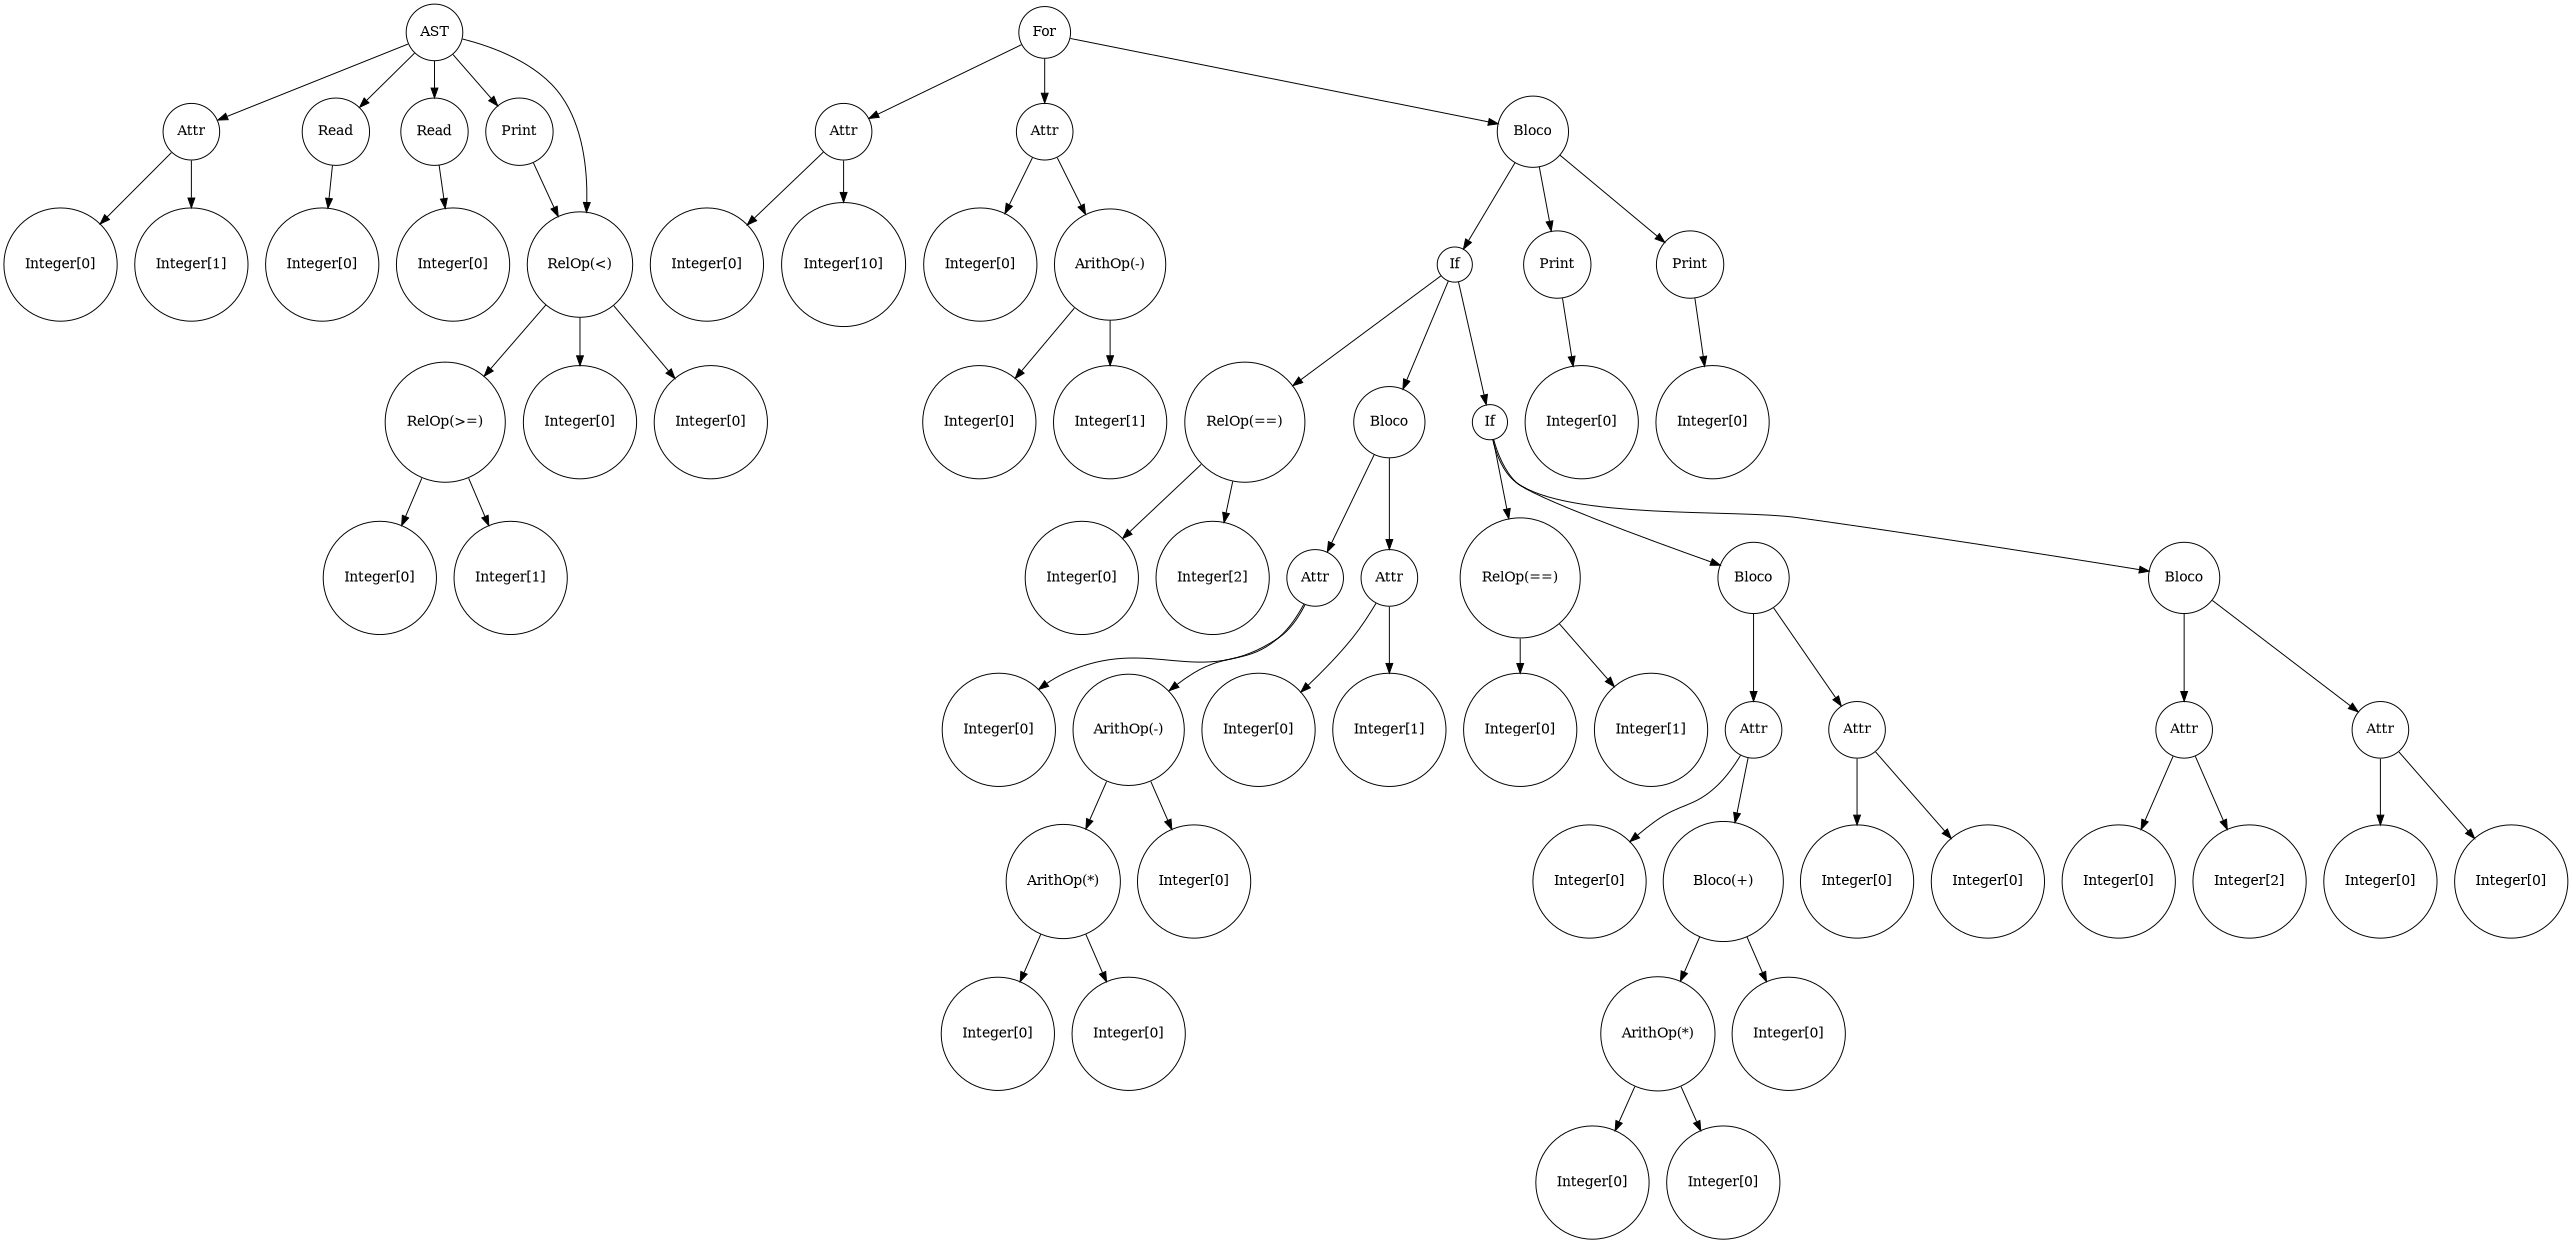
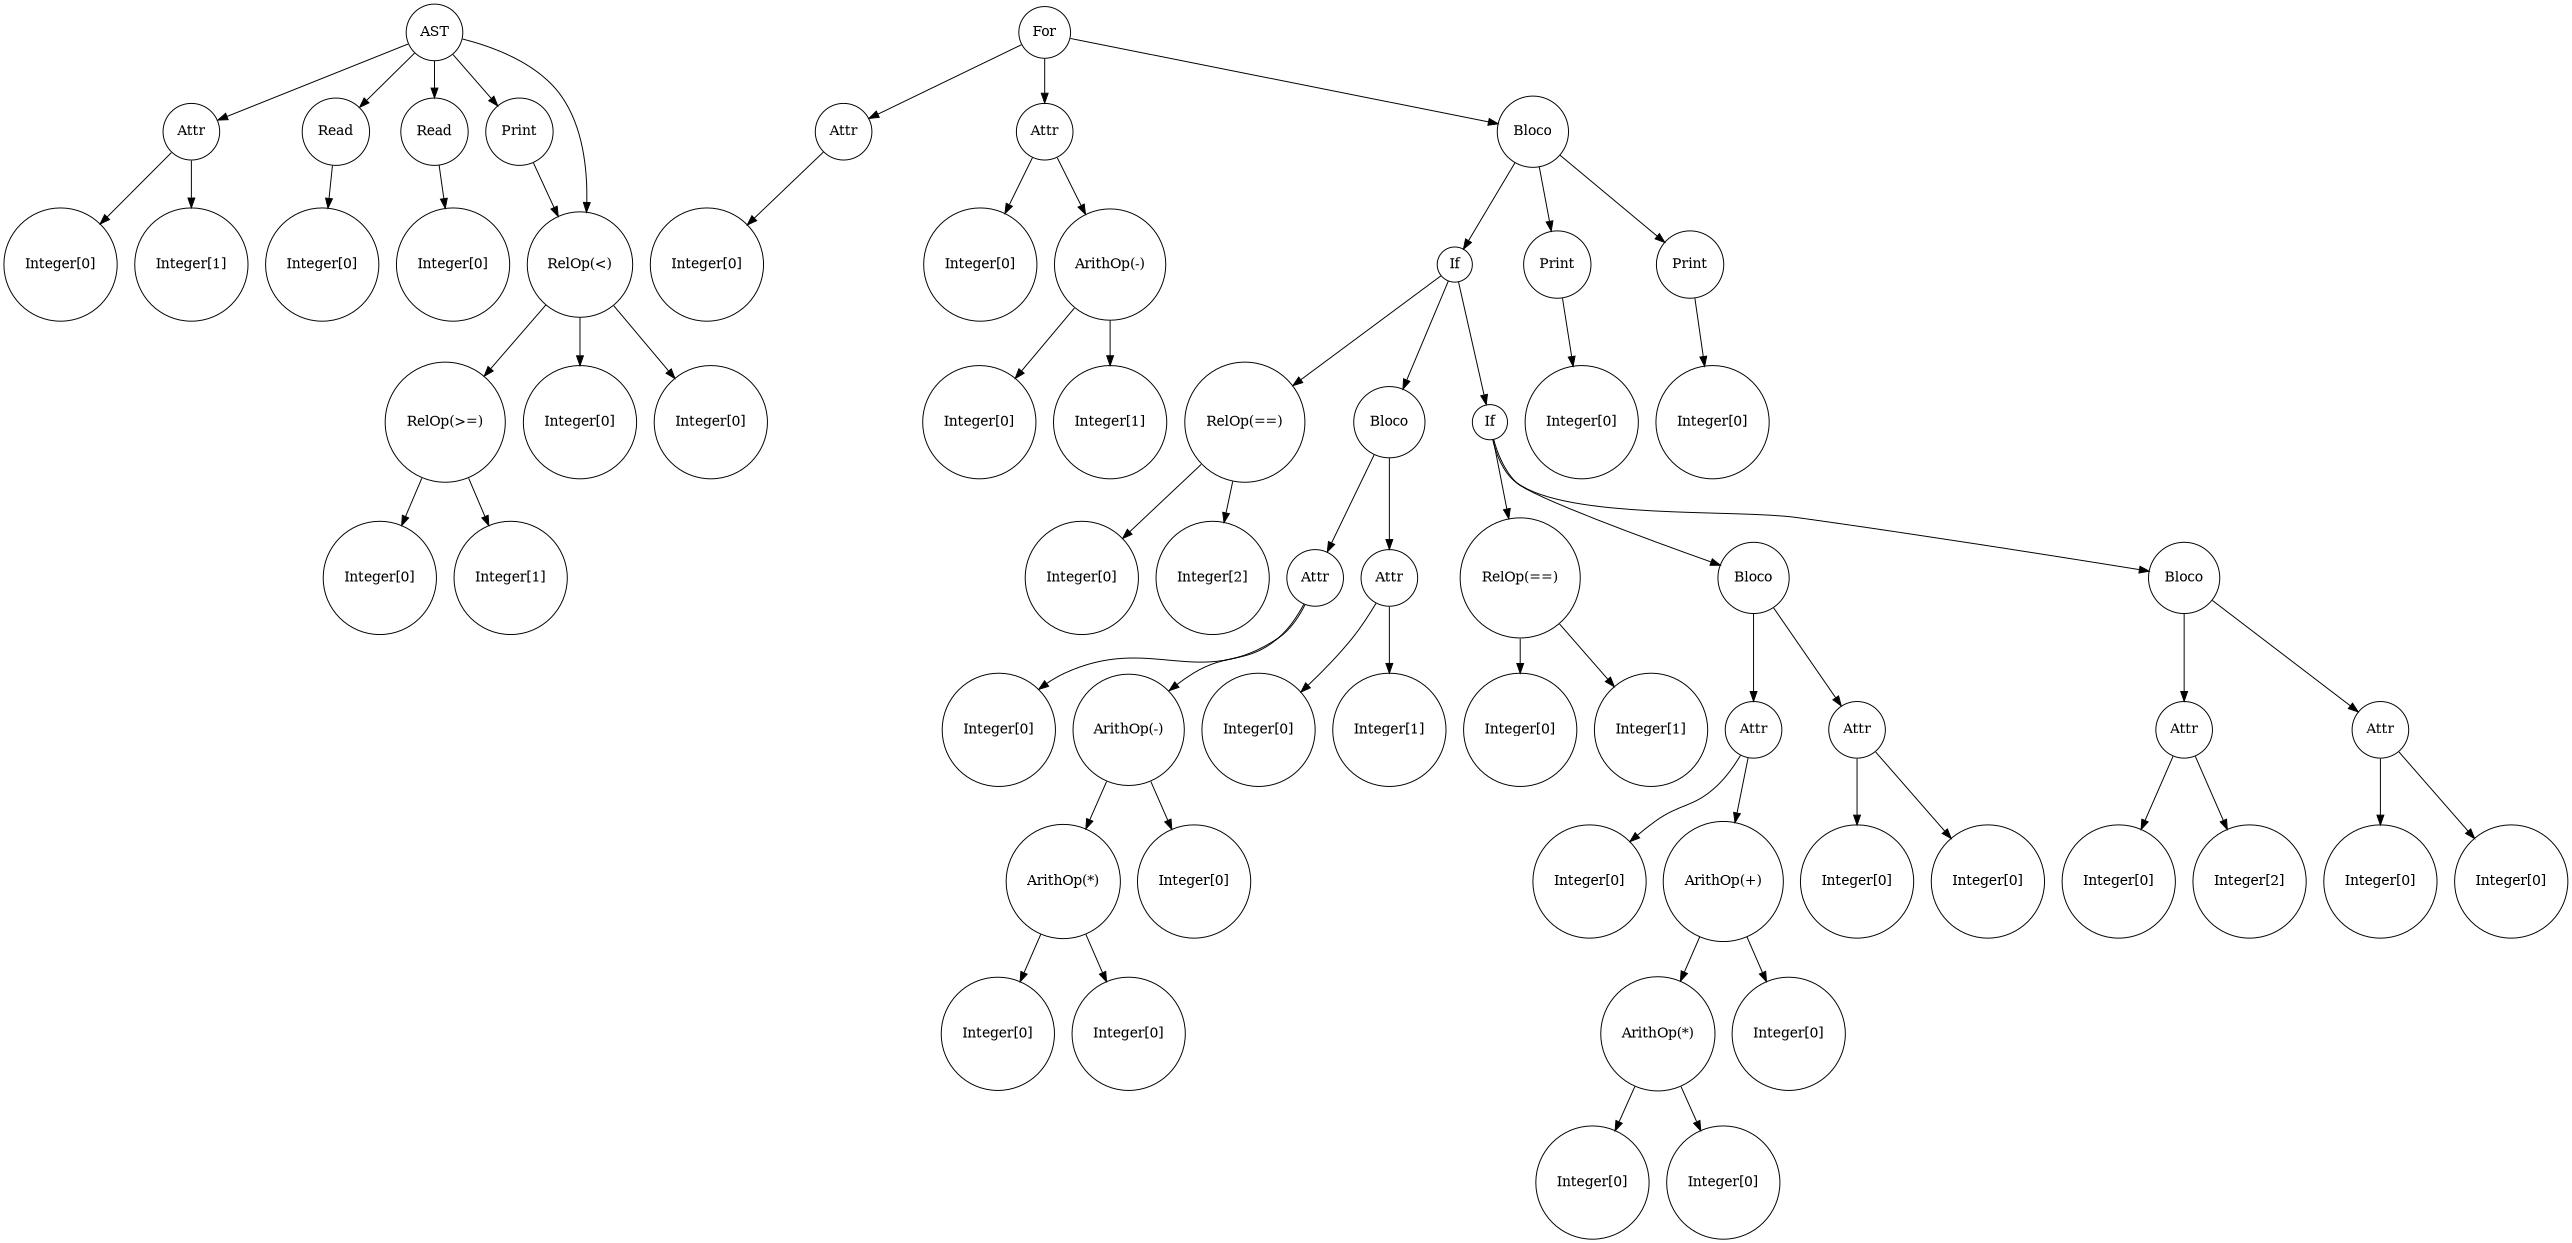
node "Integer[10]": removed
node "Bloco(+)": label "Bloco(+)" -> "ArithOp(+)"
